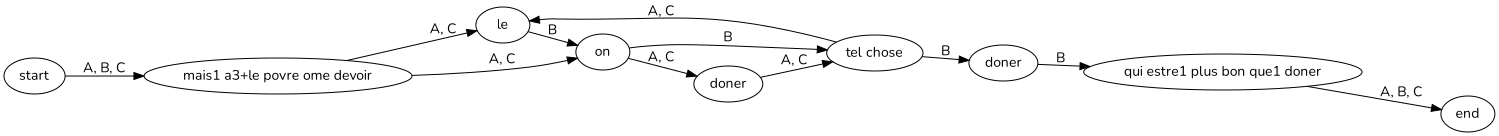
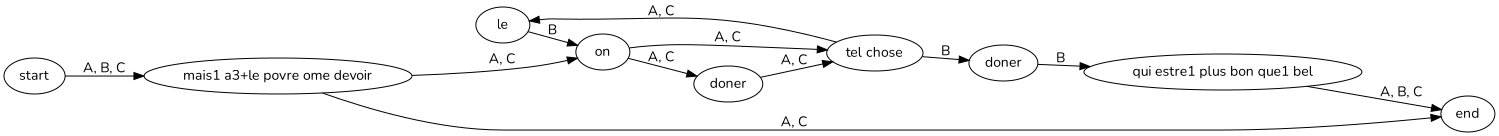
edge "on" -> "tel chose": label "B" -> "A, C"
edge "mais1 a3+le povre ome devoir" -> "le": now "mais1 a3+le povre ome devoir" -> "end"
node "qui estre1 plus bon que1 doner": label "qui estre1 plus bon que1 doner" -> "qui estre1 plus bon que1 bel"
